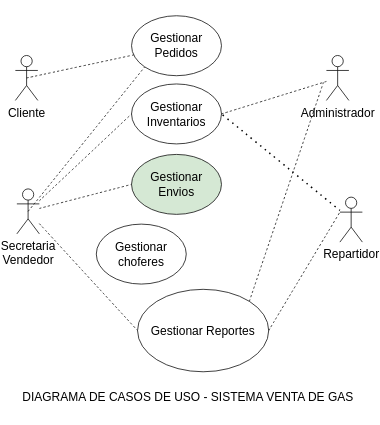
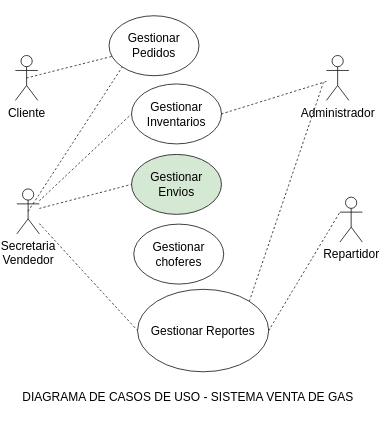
node "Gestionar Pedidos": moved (177, 45) -> (154, 45)
edge "Gestionar Inventarios" -- "Repartidor": removed
node "Gestionar choferes": moved (141, 254) -> (179, 254)
